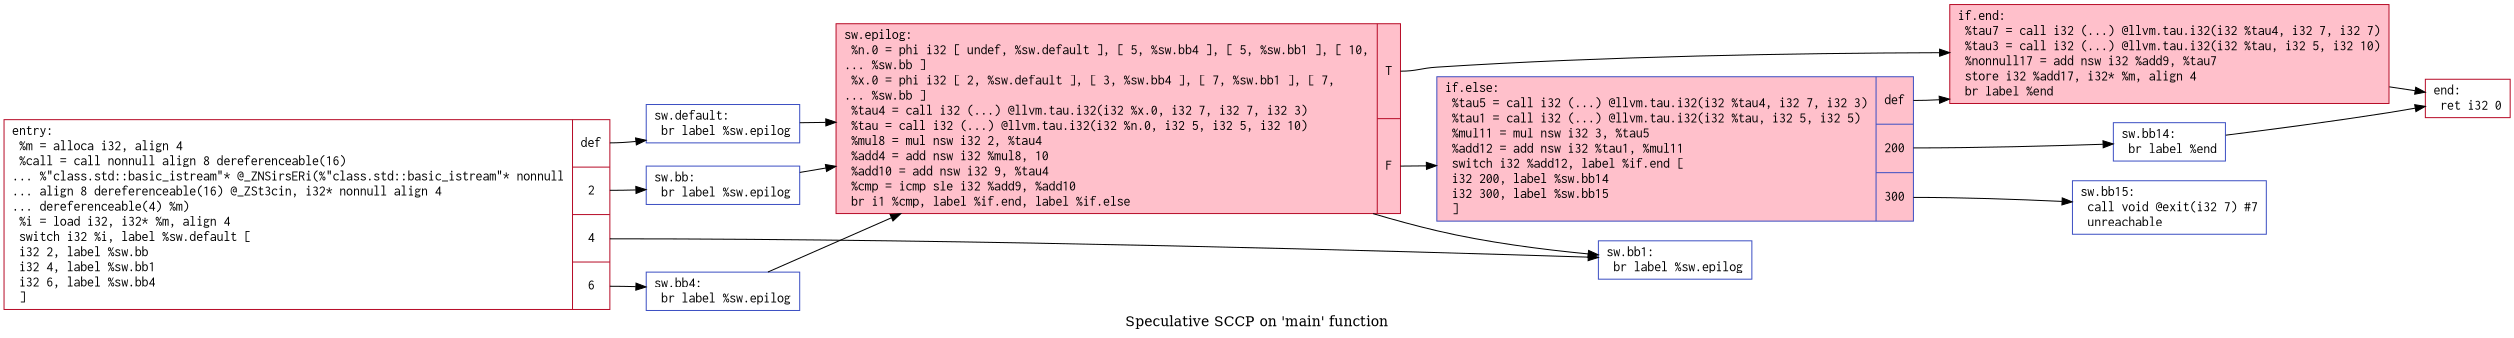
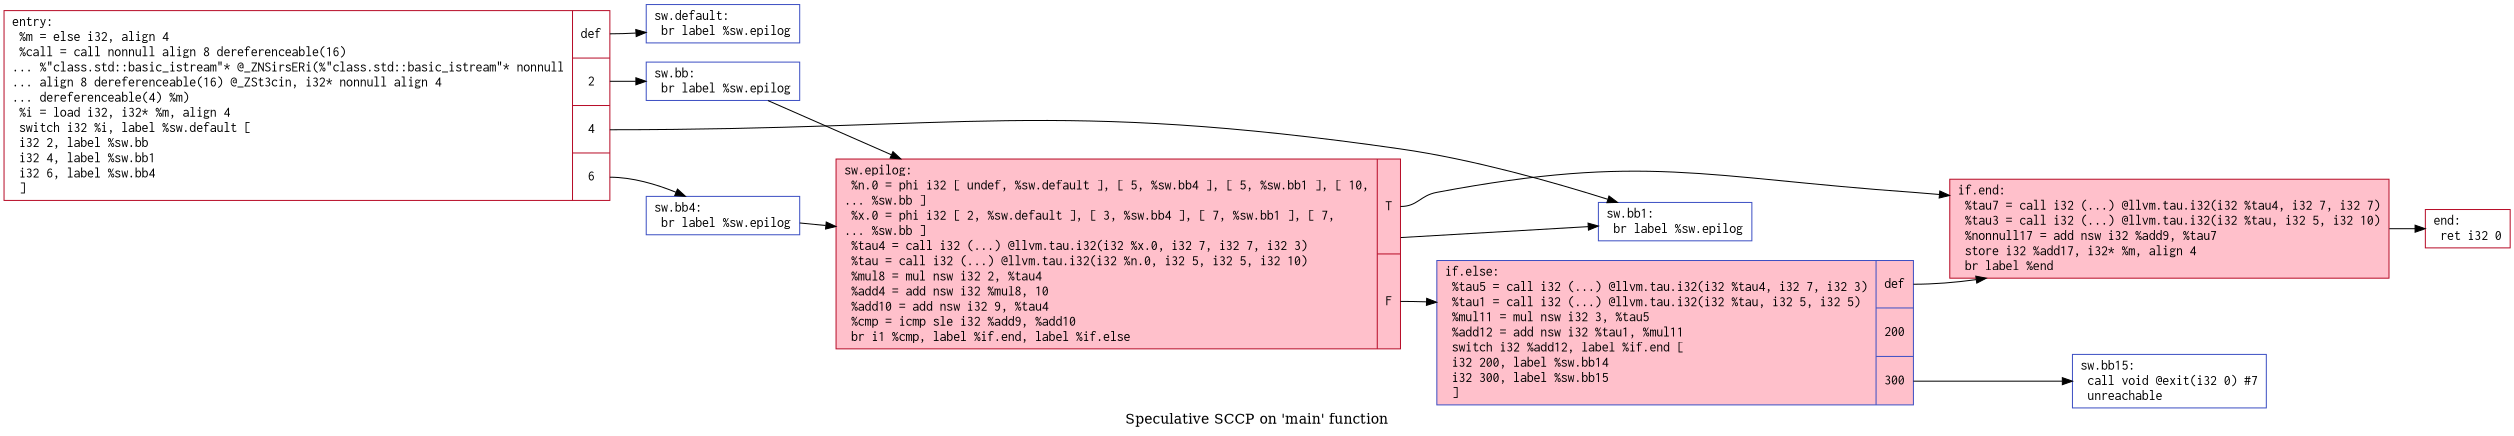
edge "sw.default:" -> "sw.epilog:": removed
node "sw.bb14:": removed
node "entry:": text "%m = alloca i32, align 4" -> "%m = else i32, align 4"
node "sw.bb15:": text "call void @exit(i32 7) #7" -> "call void @exit(i32 0) #7"
